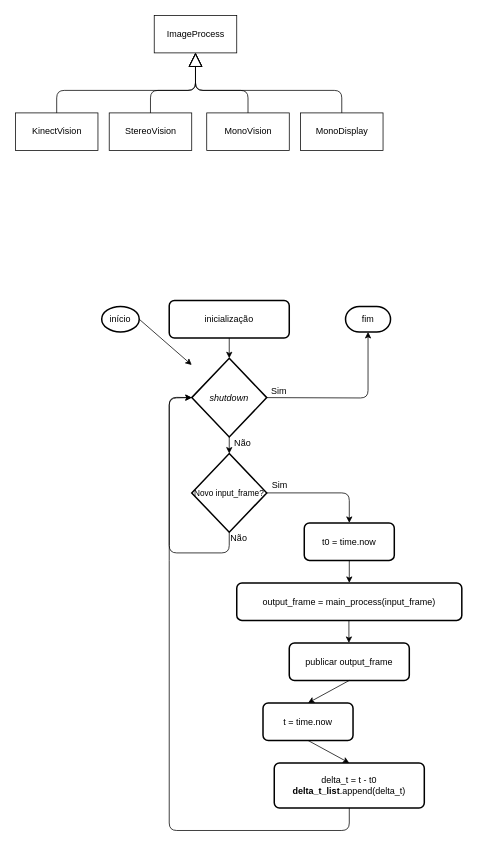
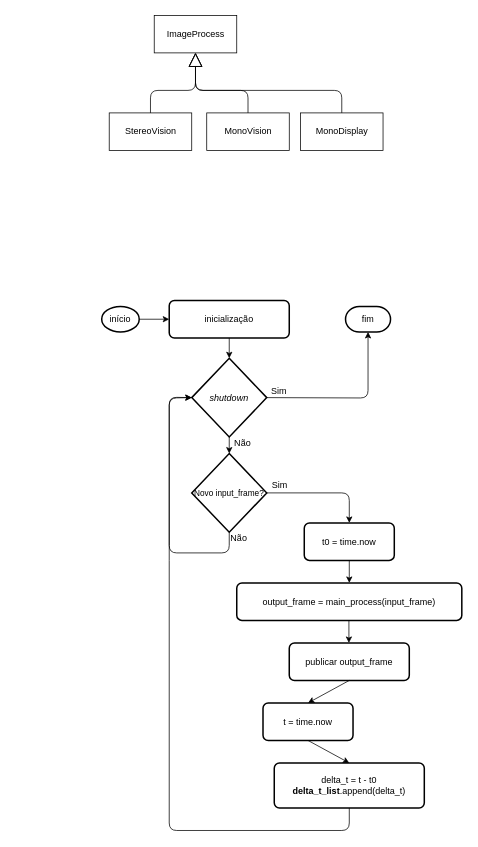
edge "KinectVision" -> "ImageProcess": removed
node "KinectVision": removed
edge "início" -> "shutdown": now "início" -> "inicialização"
